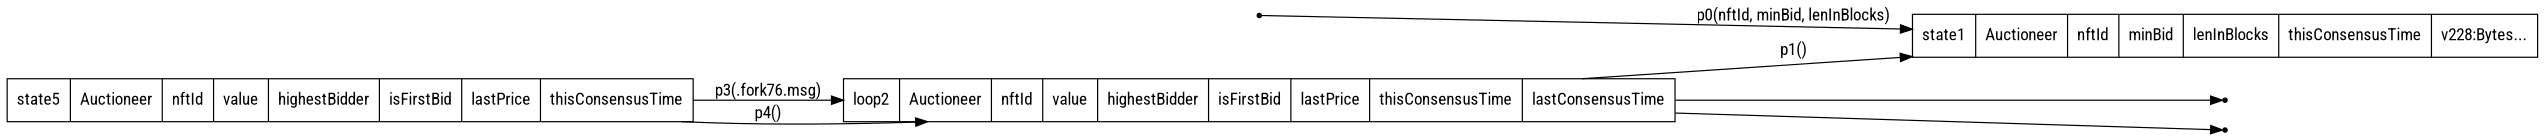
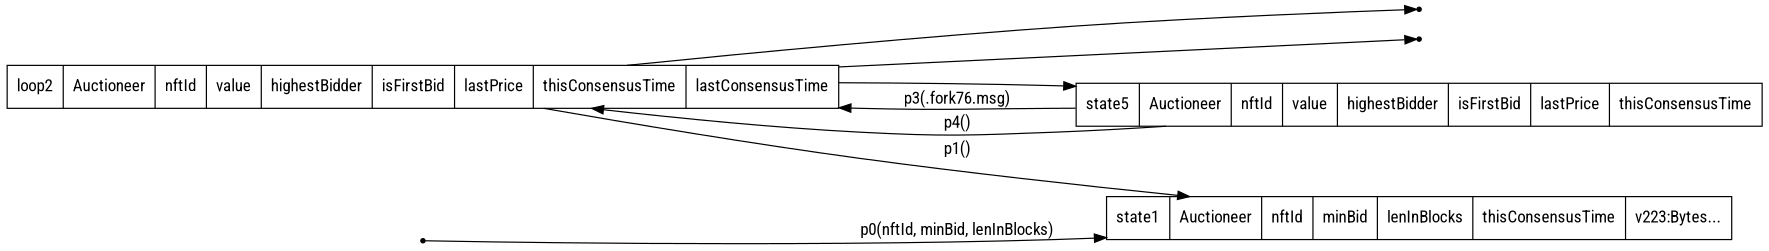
node "state1": text "v228:Bytes..." -> "v223:Bytes..."
edge "loop2" -> "state5": added
